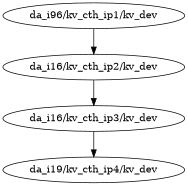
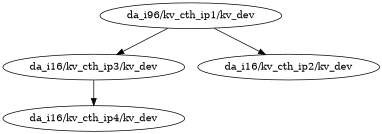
edge "da_i16/kv_cth_ip2/kv_dev" -> "da_i16/kv_cth_ip3/kv_dev": now "da_i96/kv_cth_ip1/kv_dev" -> "da_i16/kv_cth_ip3/kv_dev"
node "da_i19/kv_cth_ip4/kv_dev": label "da_i19/kv_cth_ip4/kv_dev" -> "da_i16/kv_cth_ip4/kv_dev"
